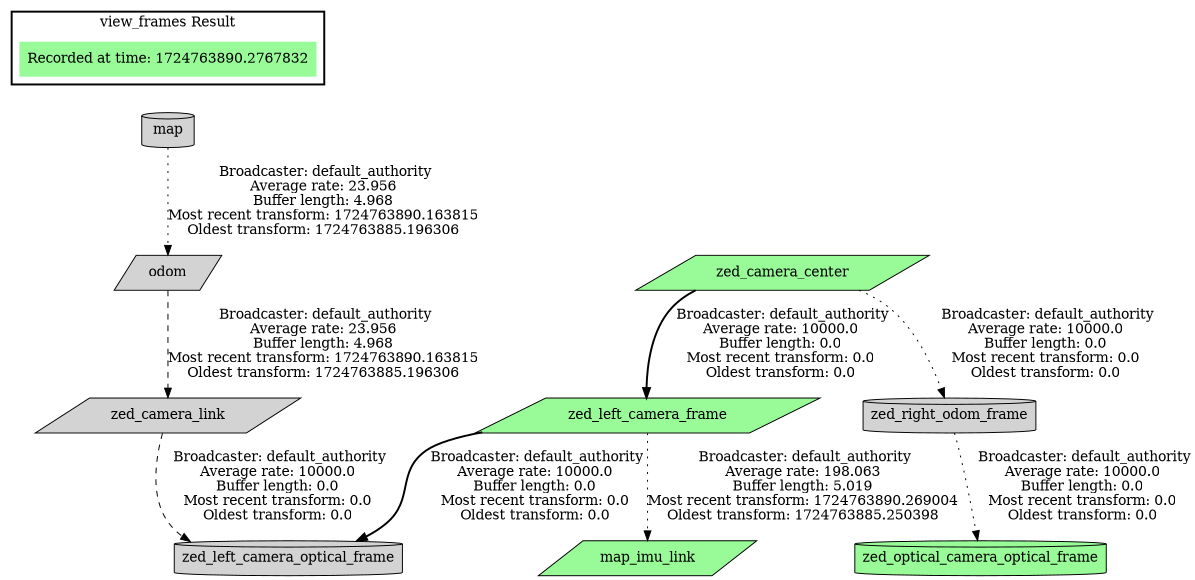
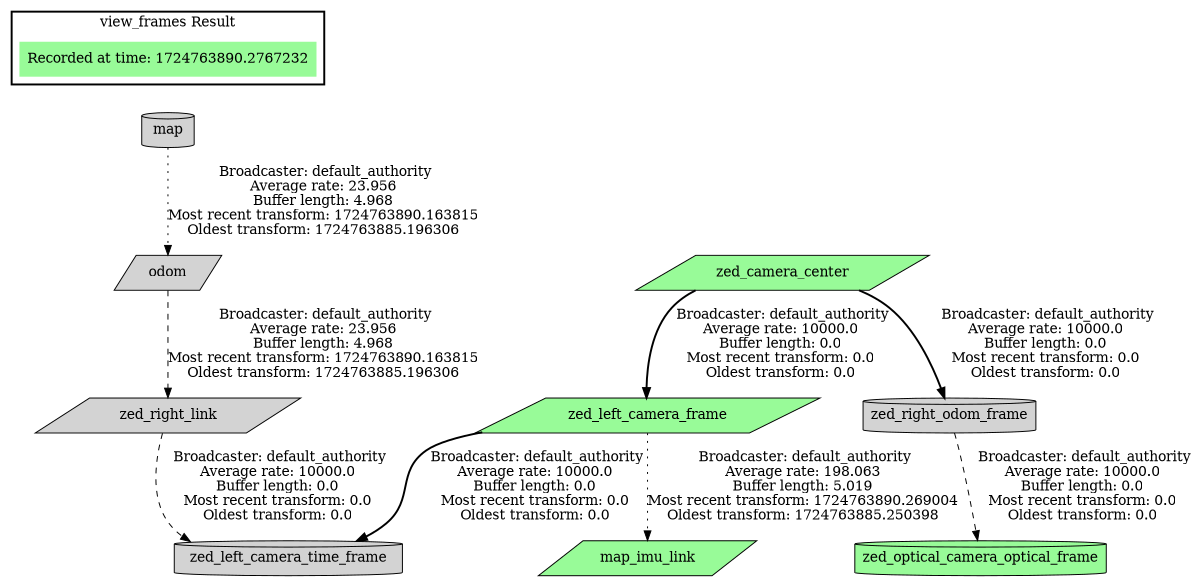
node "Recorded at time: 1724763890.2767832": label "Recorded at time: 1724763890.2767832" -> "Recorded at time: 1724763890.2767232"
edge "zed_camera_center" -> "zed_right_odom_frame": style dotted -> bold
node "zed_camera_link": label "zed_camera_link" -> "zed_right_link"
edge "zed_right_odom_frame" -> "zed_optical_camera_optical_frame": style dotted -> dashed
node "zed_left_camera_optical_frame": label "zed_left_camera_optical_frame" -> "zed_left_camera_time_frame"
